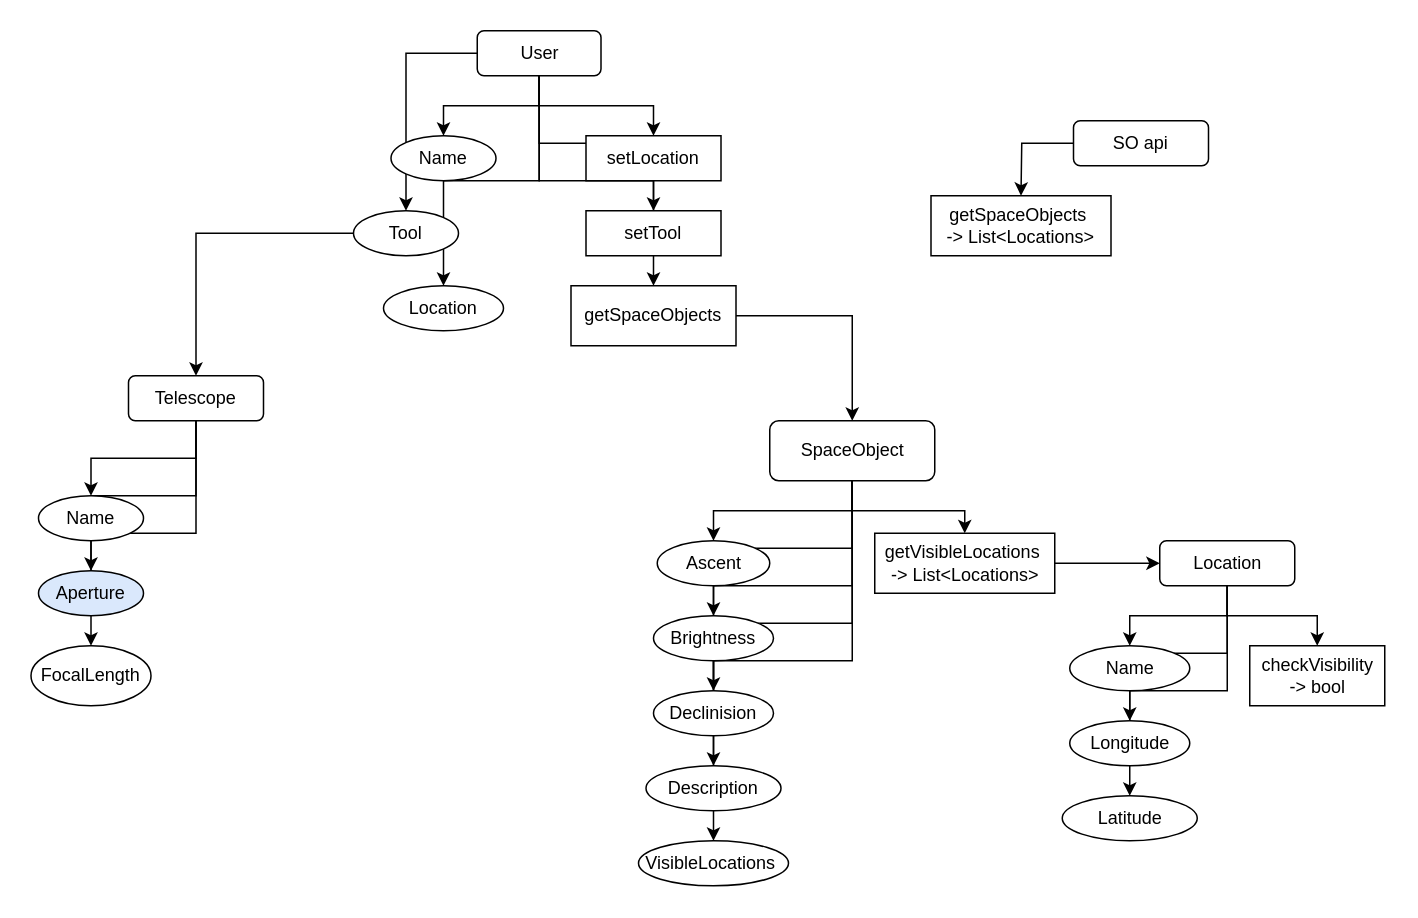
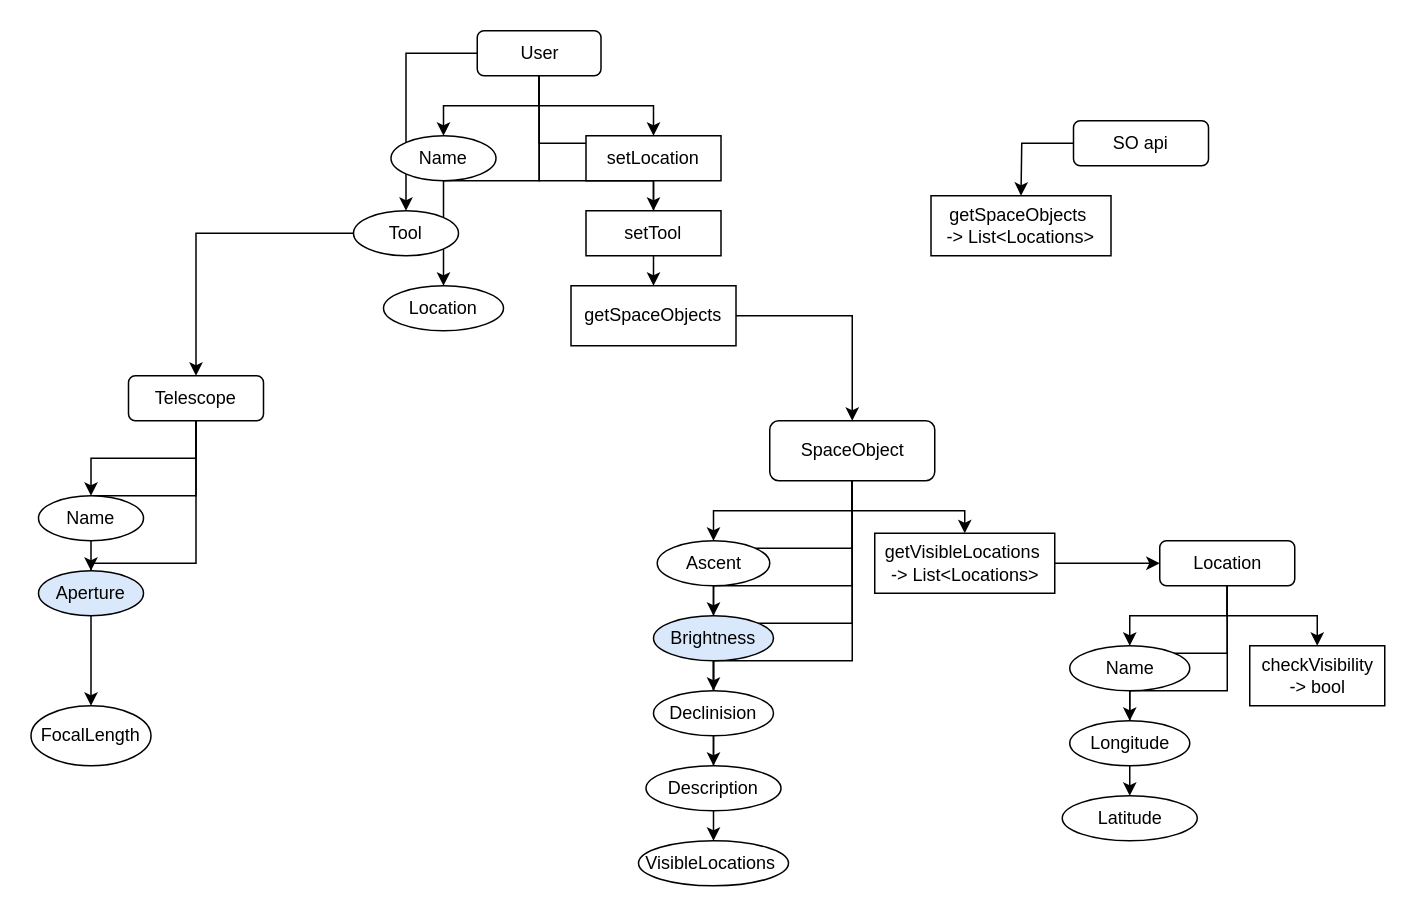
node "Brightness": fillcolor #ffffff -> #dae8fc
node "FocalLength": moved (91, 676) -> (91, 736)
